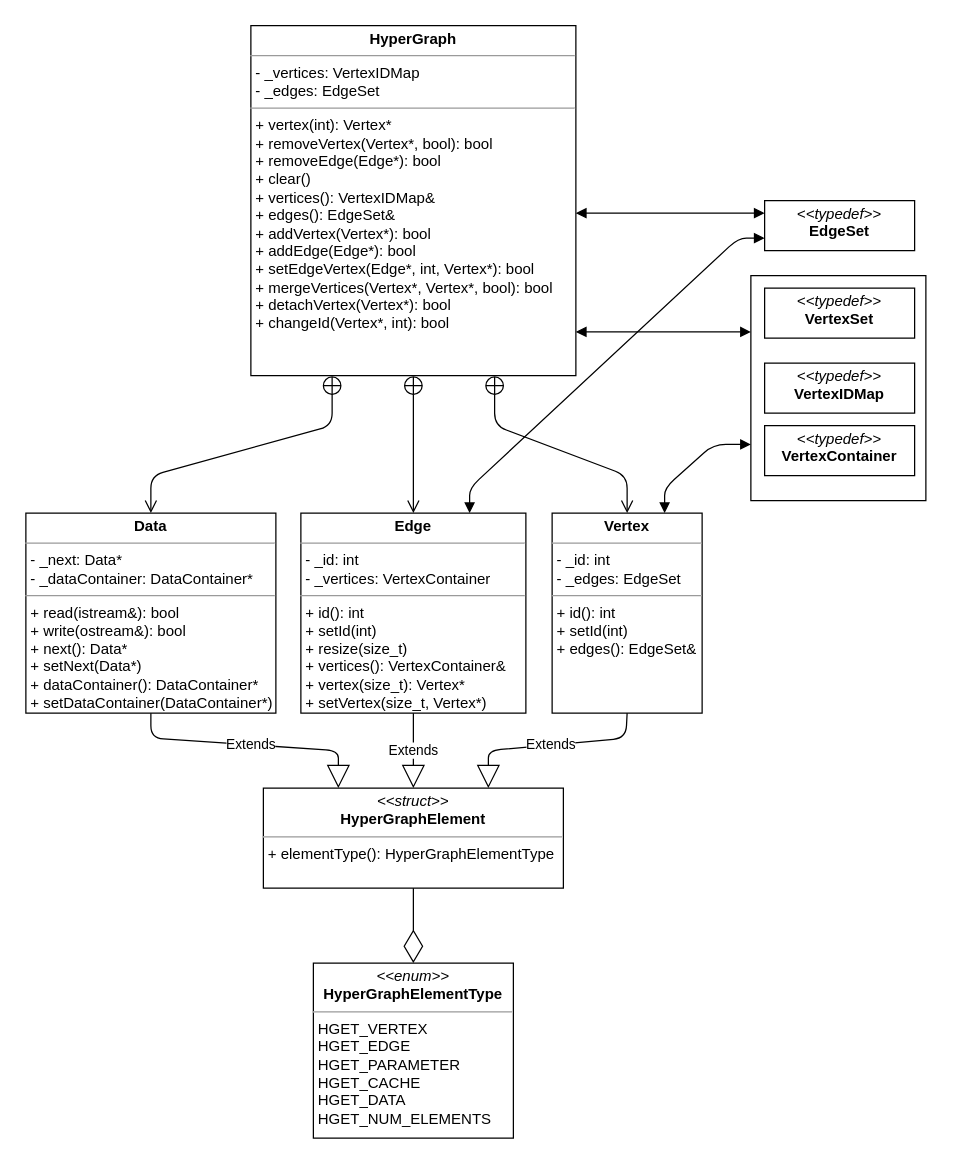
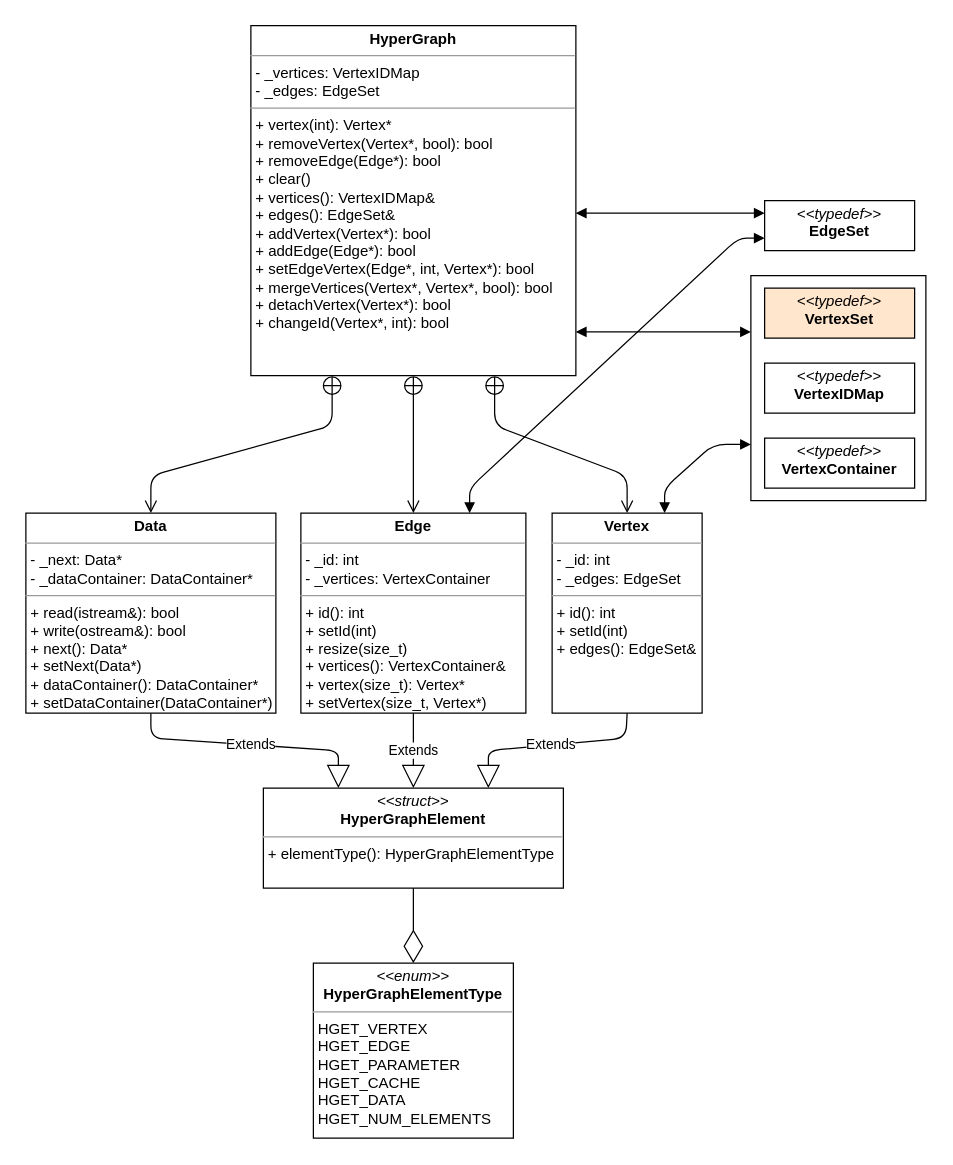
node "<<typedef>> VertexSet": fillcolor #ffffff -> #ffe6cc
node "<<typedef>> VertexContainer": moved (839, 451) -> (839, 463)
